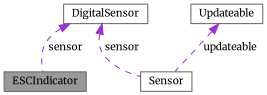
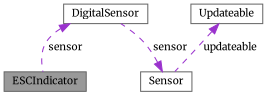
edge "Sensor" -> "DigitalSensor": reversed
